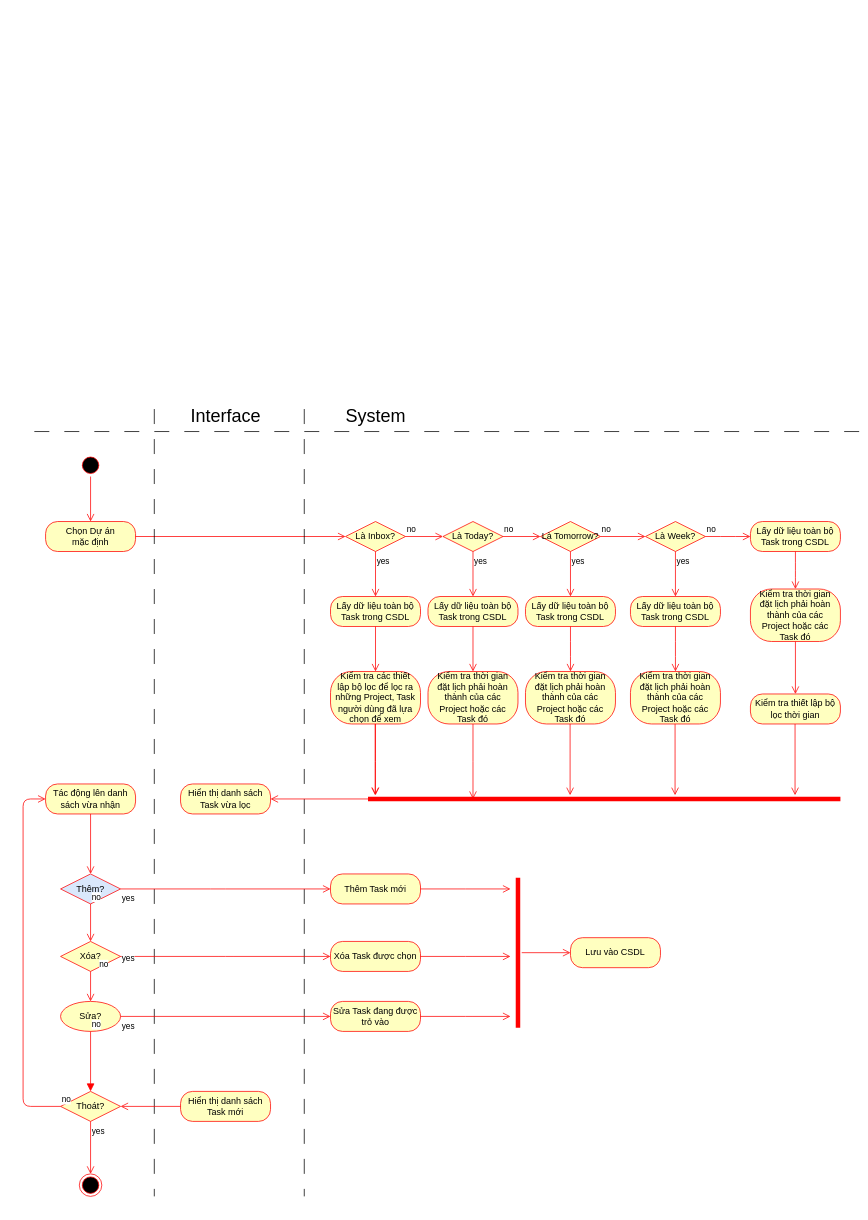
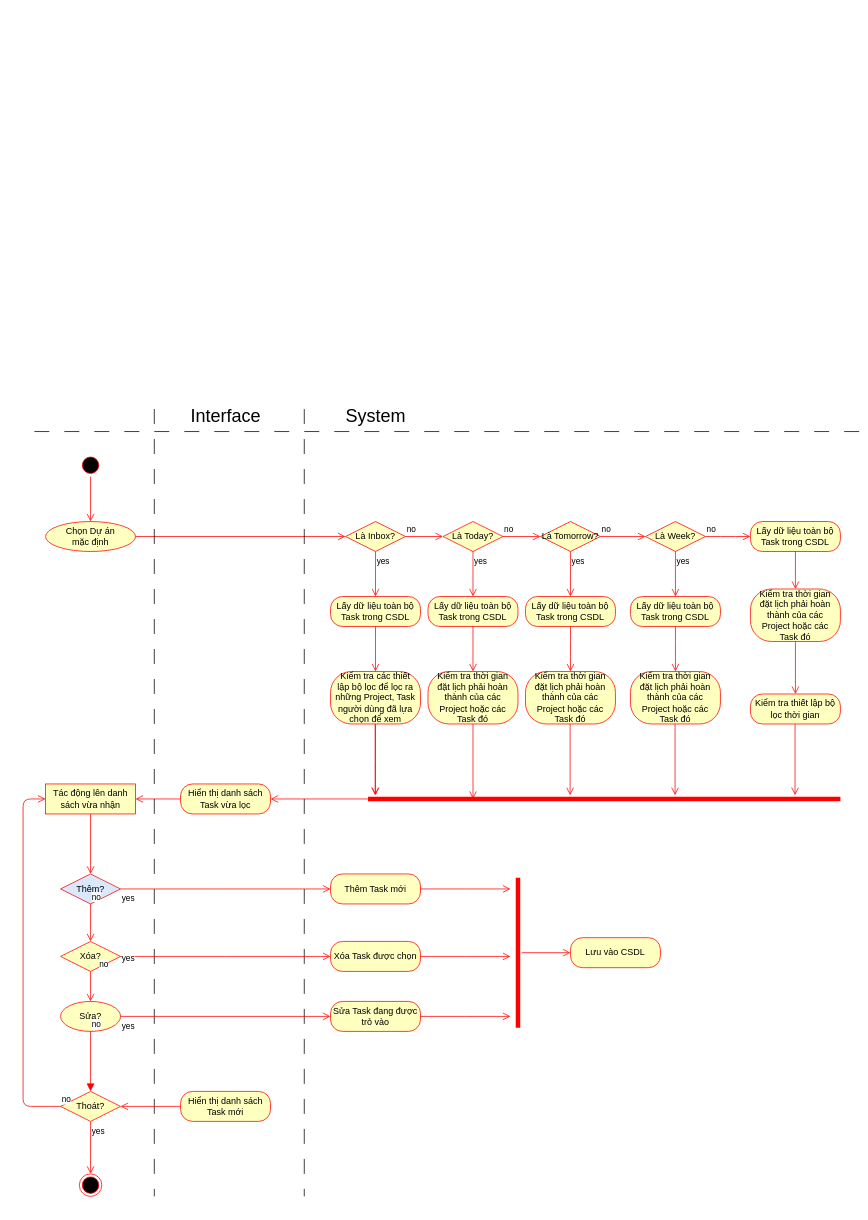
node "Chọn Dự án mặc định": shape rounded rectangle -> ellipse
node "Tác động lên danh sách vừa nhận": shape rounded rectangle -> rectangle
edge "Hiển thị danh sách Task vừa lọc" -> "Tác động lên danh sách vừa nhận": added
